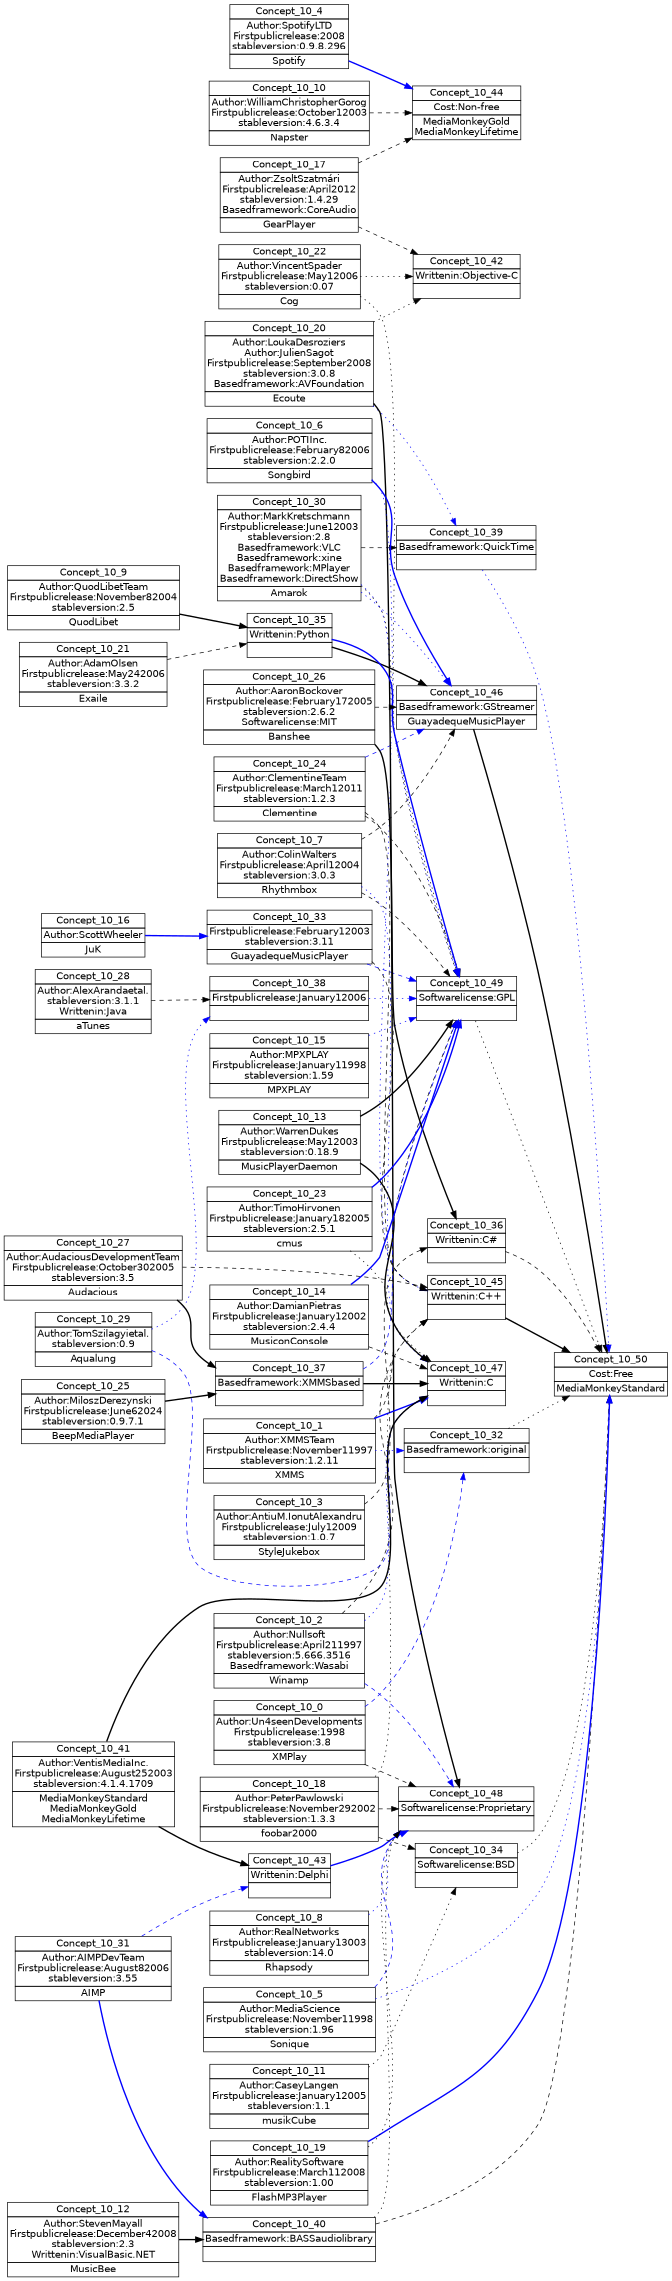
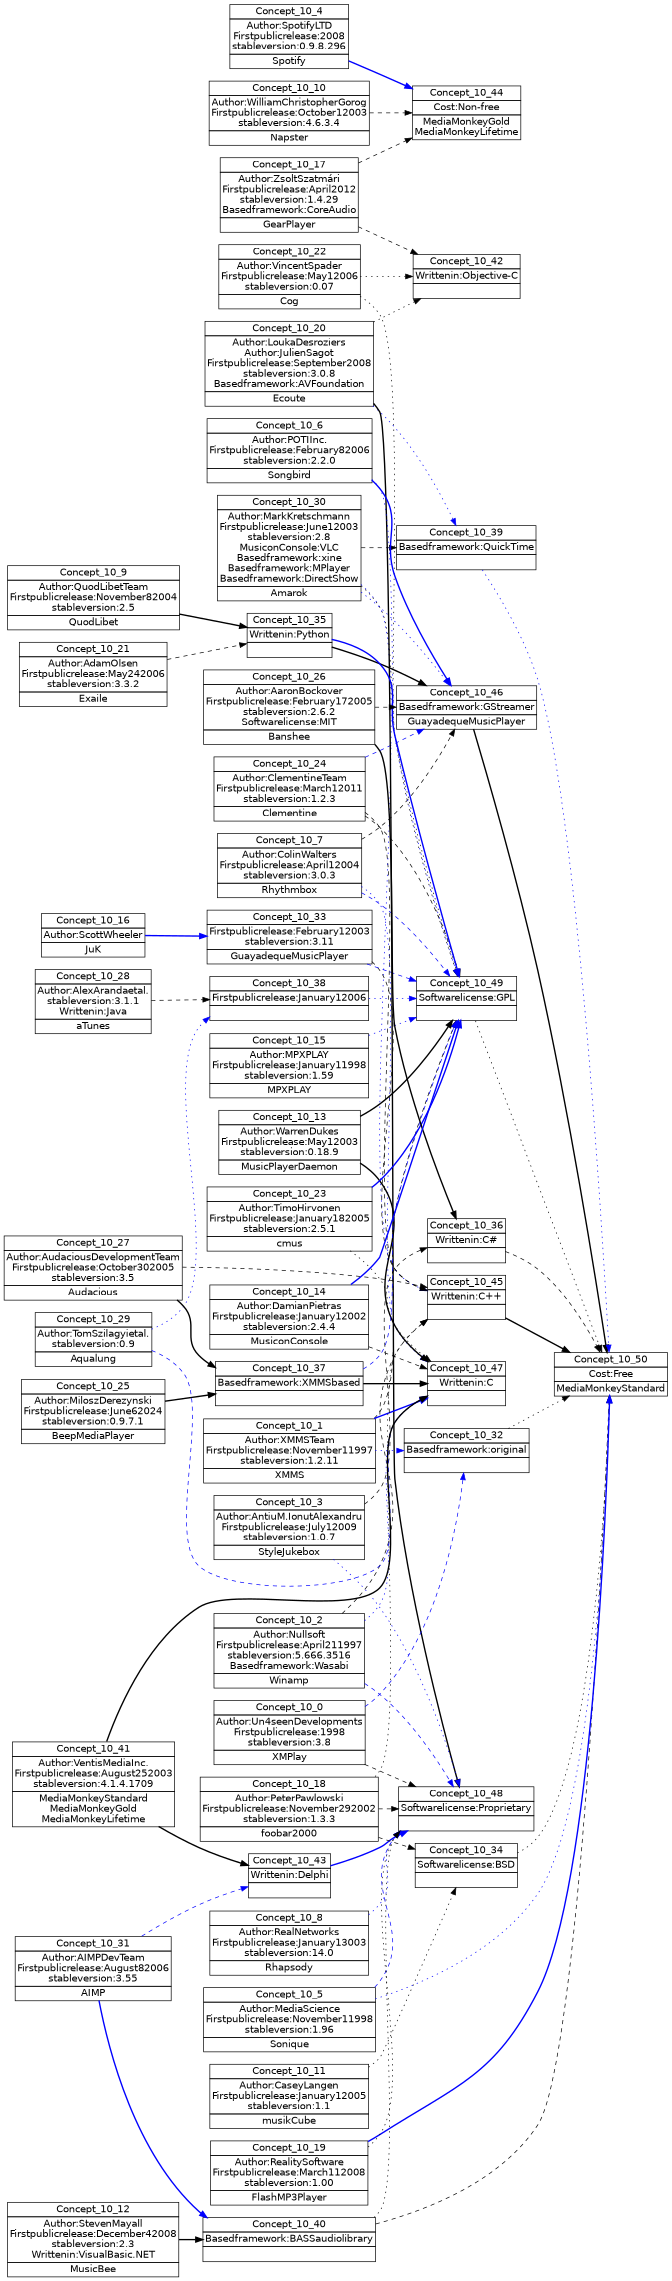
node "Concept_10_30": text "Basedframework:VLC" -> "MusiconConsole:VLC"
edge "Concept_10_7" -> "Concept_10_49": color black -> blue
edge "Concept_10_3" -> "Concept_10_48": added
